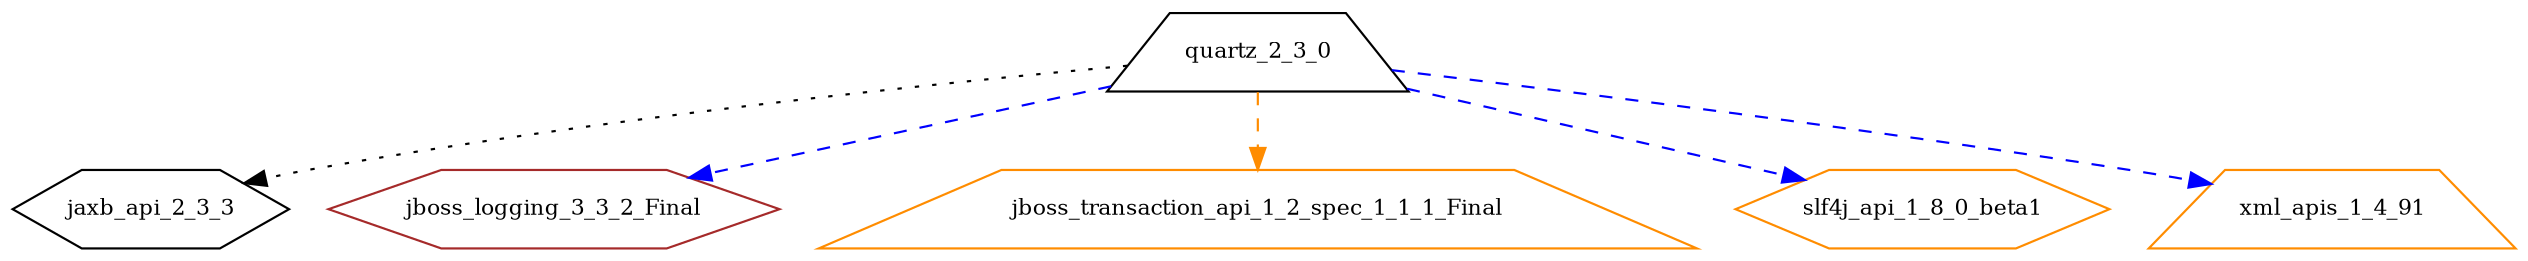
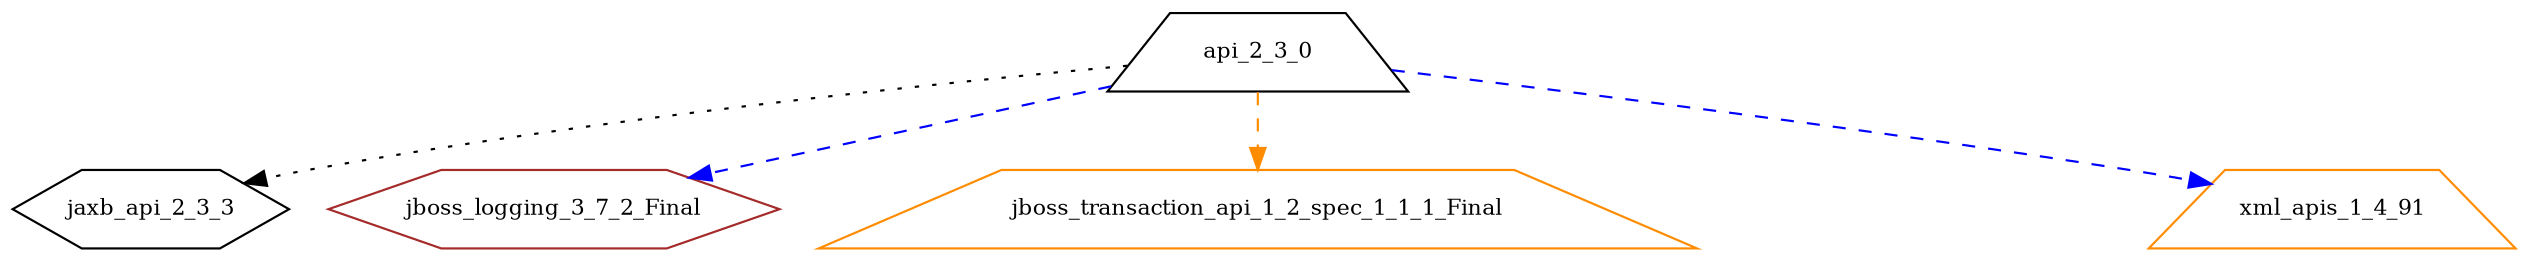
node "quartz_2_3_0": label "quartz_2_3_0" -> "api_2_3_0"
node "jboss_logging_3_3_2_Final": label "jboss_logging_3_3_2_Final" -> "jboss_logging_3_7_2_Final"
node "slf4j_api_1_8_0_beta1": removed
